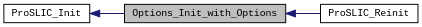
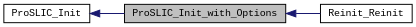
node "Options_Init_with_Options": label "Options_Init_with_Options" -> "ProSLIC_Init_with_Options"
node "ProSLIC_Reinit": label "ProSLIC_Reinit" -> "Reinit_Reinit"
